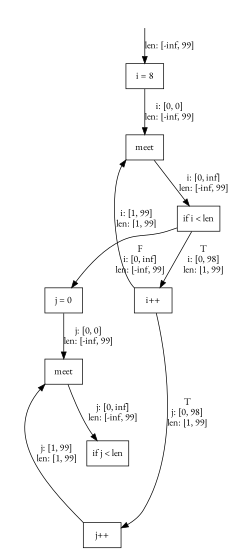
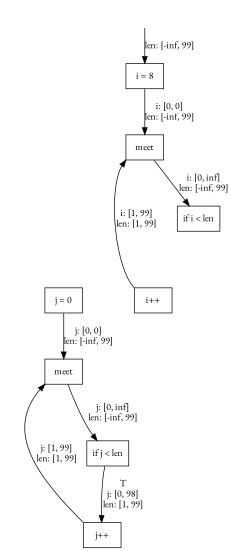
edge "if i < len" -> "j = 0": removed, label "F i: [0, inf] len: [-inf, 99]"
edge "if i < len" -> "i++": removed, label "T i: [0, 98] len: [1, 99]"
edge "i++" -> "j++": now "if j < len" -> "j++"
